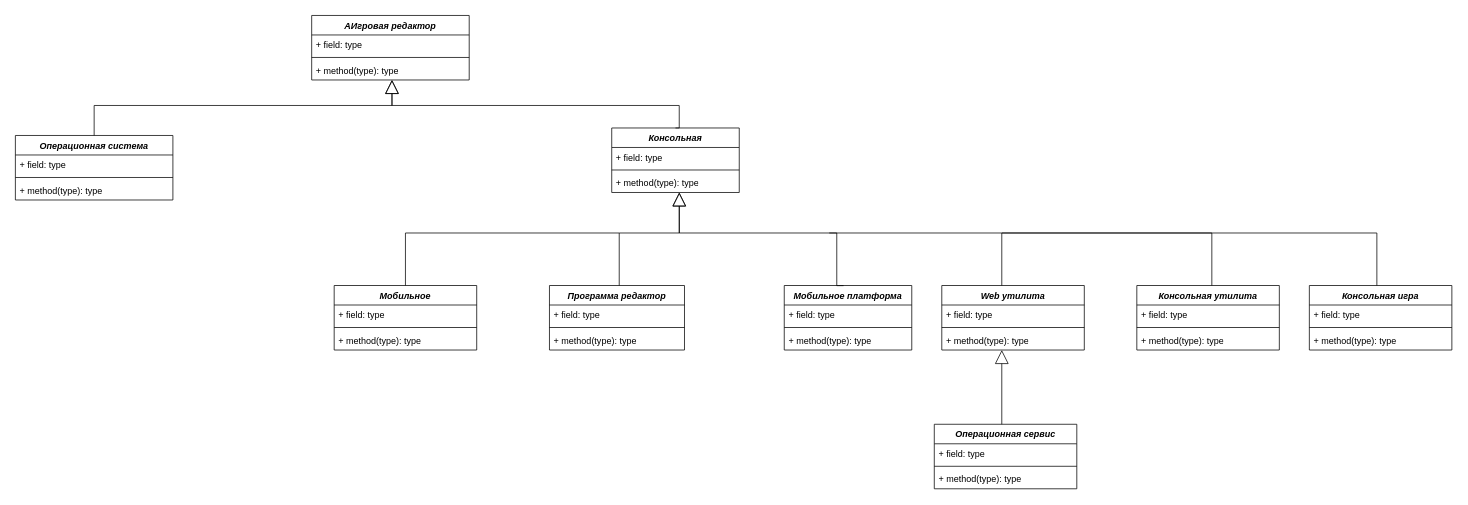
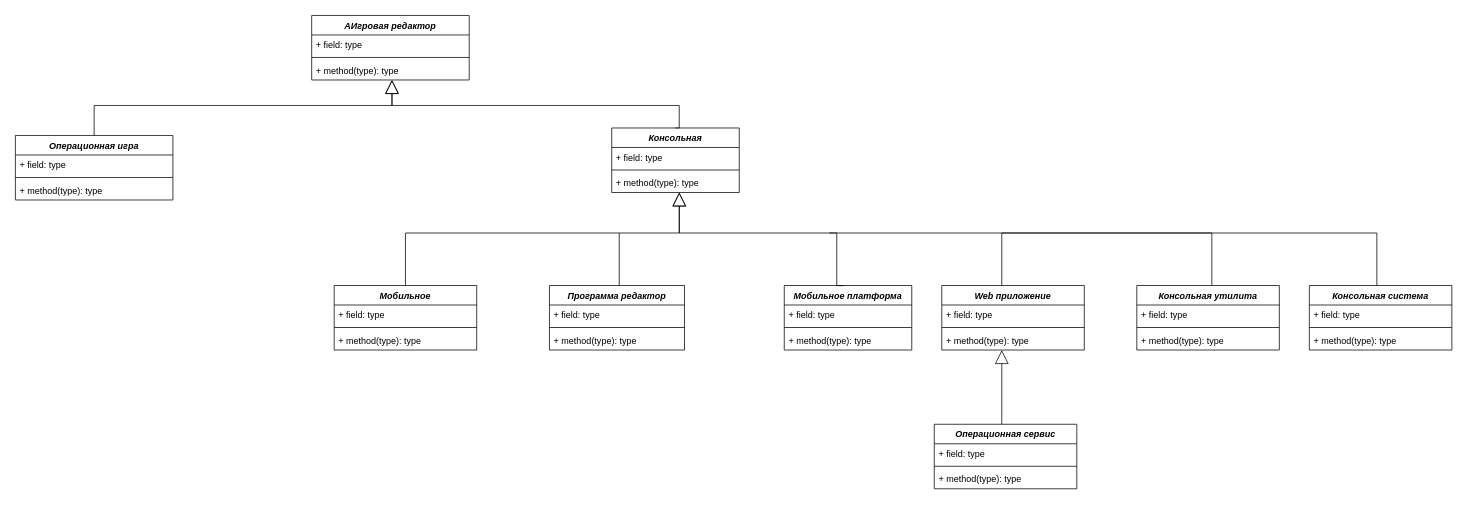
node "Операционная система": label "Операционная система" -> "Операционная игра"
node "Web утилита": label "Web утилита" -> "Web приложение"
node "Консольная игра": label "Консольная игра" -> "Консольная система"
